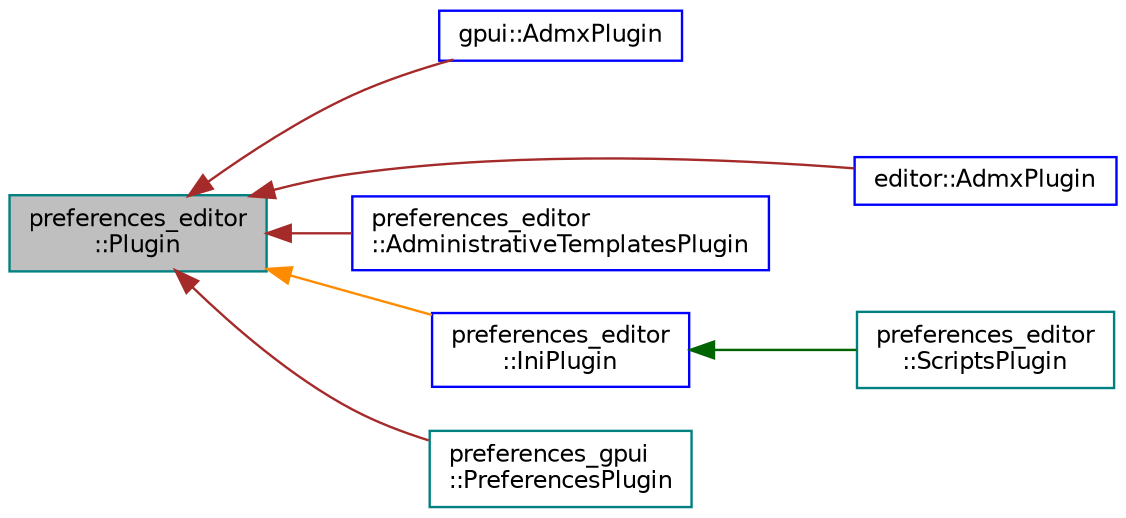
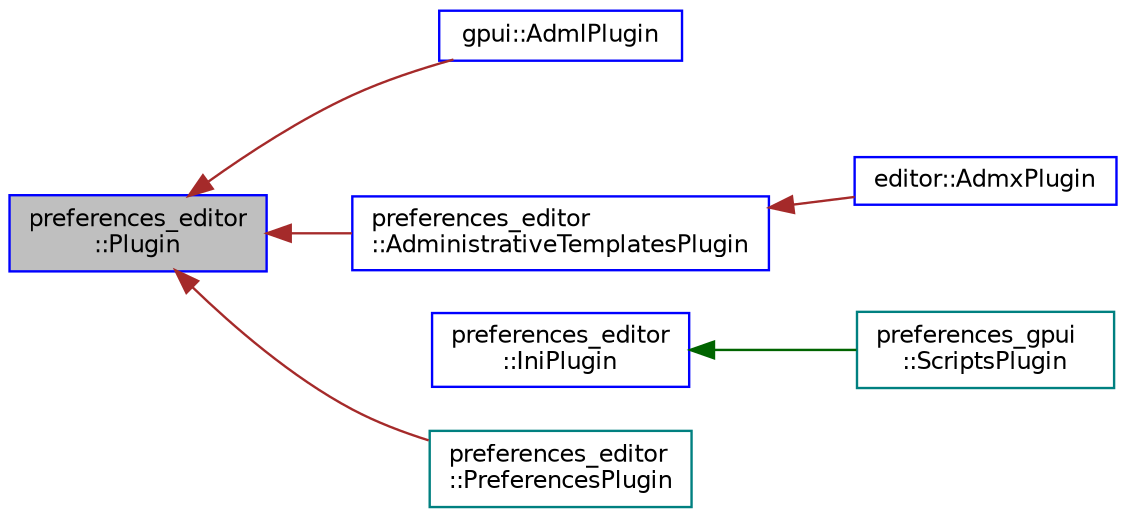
node "gpui::AdmxPlugin": label "gpui::AdmxPlugin" -> "gpui::AdmlPlugin"
edge "editor::AdmxPlugin" -> "preferences_editor ::Plugin": now "editor::AdmxPlugin" -> "preferences_editor ::AdministrativeTemplatesPlugin"
node "preferences_editor ::Plugin": color teal -> blue
edge "preferences_editor ::IniPlugin" -> "preferences_editor ::Plugin": removed
node "preferences_editor ::ScriptsPlugin": label "preferences_editor ::ScriptsPlugin" -> "preferences_gpui ::ScriptsPlugin"
node "preferences_gpui ::PreferencesPlugin": label "preferences_gpui ::PreferencesPlugin" -> "preferences_editor ::PreferencesPlugin"
